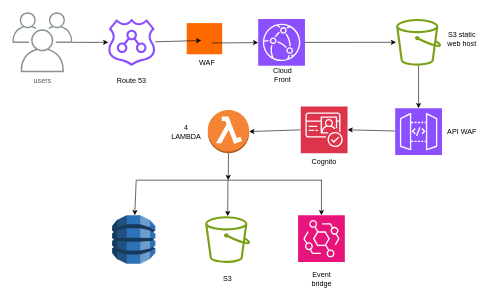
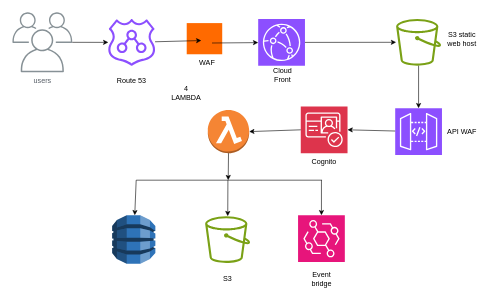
node "4 LAMBDA": moved (186, 132) -> (186, 93)
